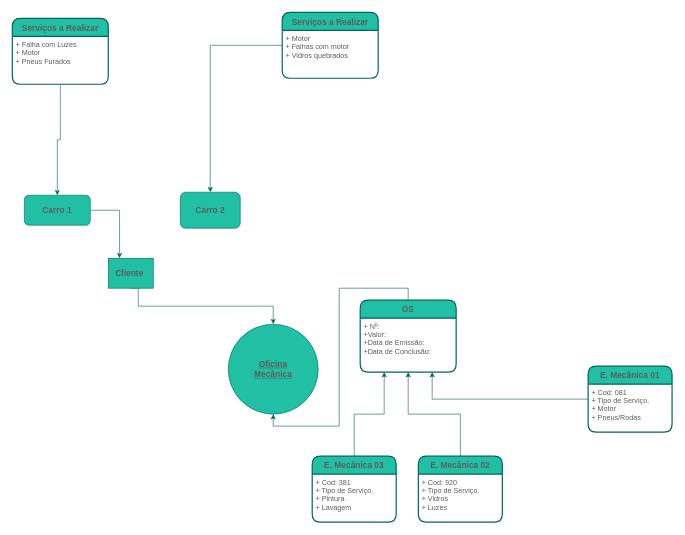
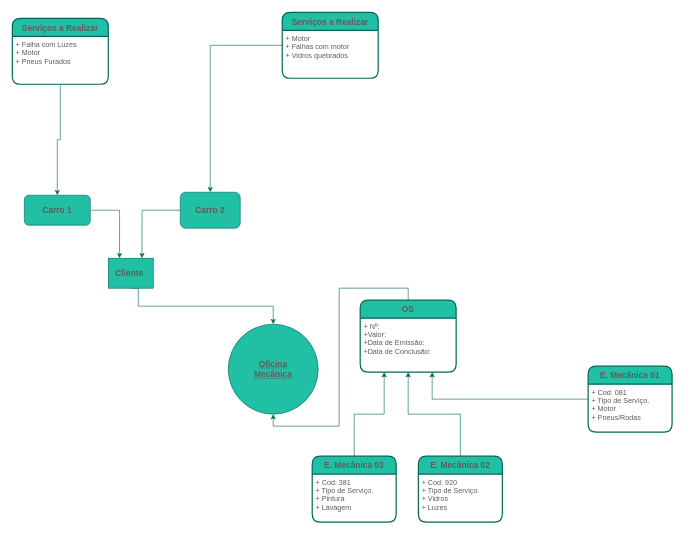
edge "Carro 2" -> "Cliente": added
